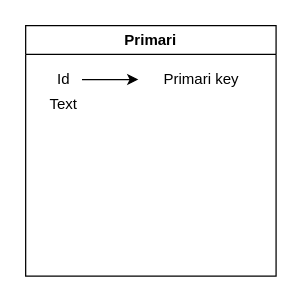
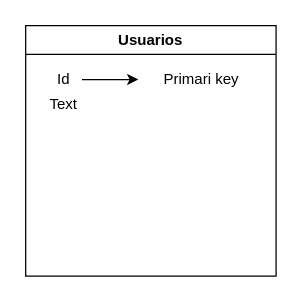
node "Primari": label "Primari" -> "Usuarios"
